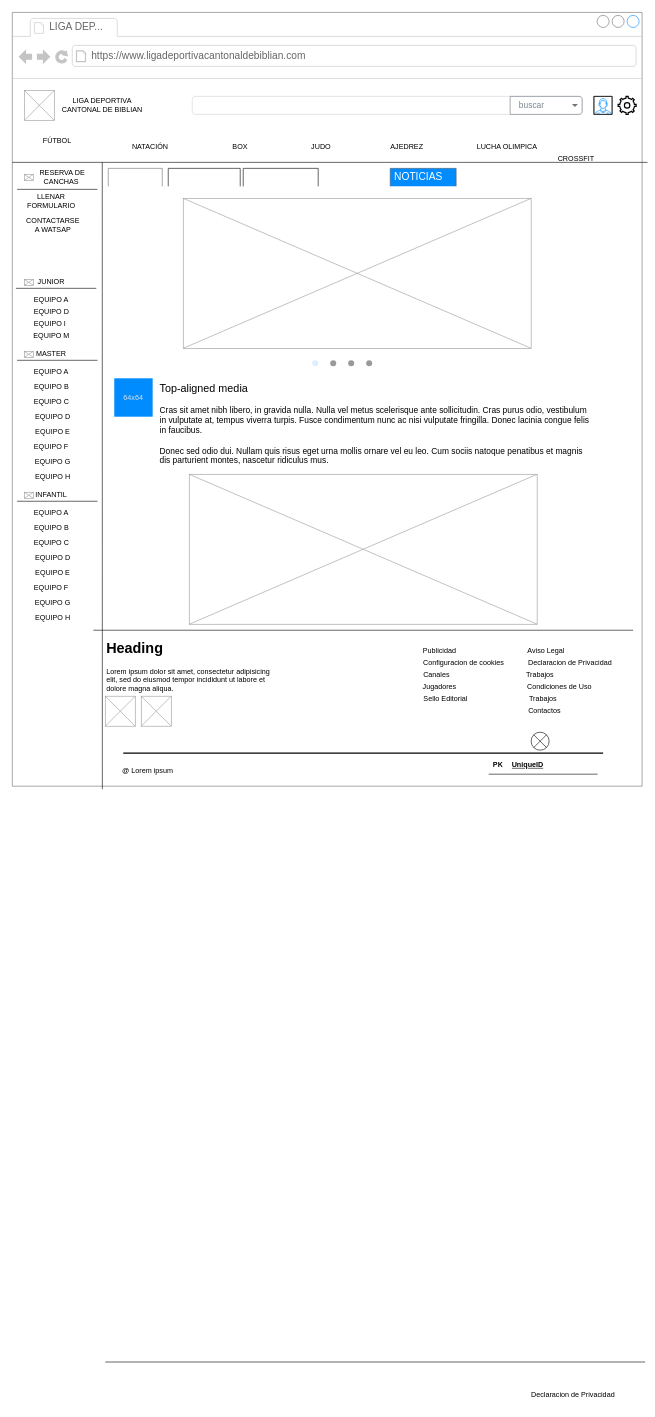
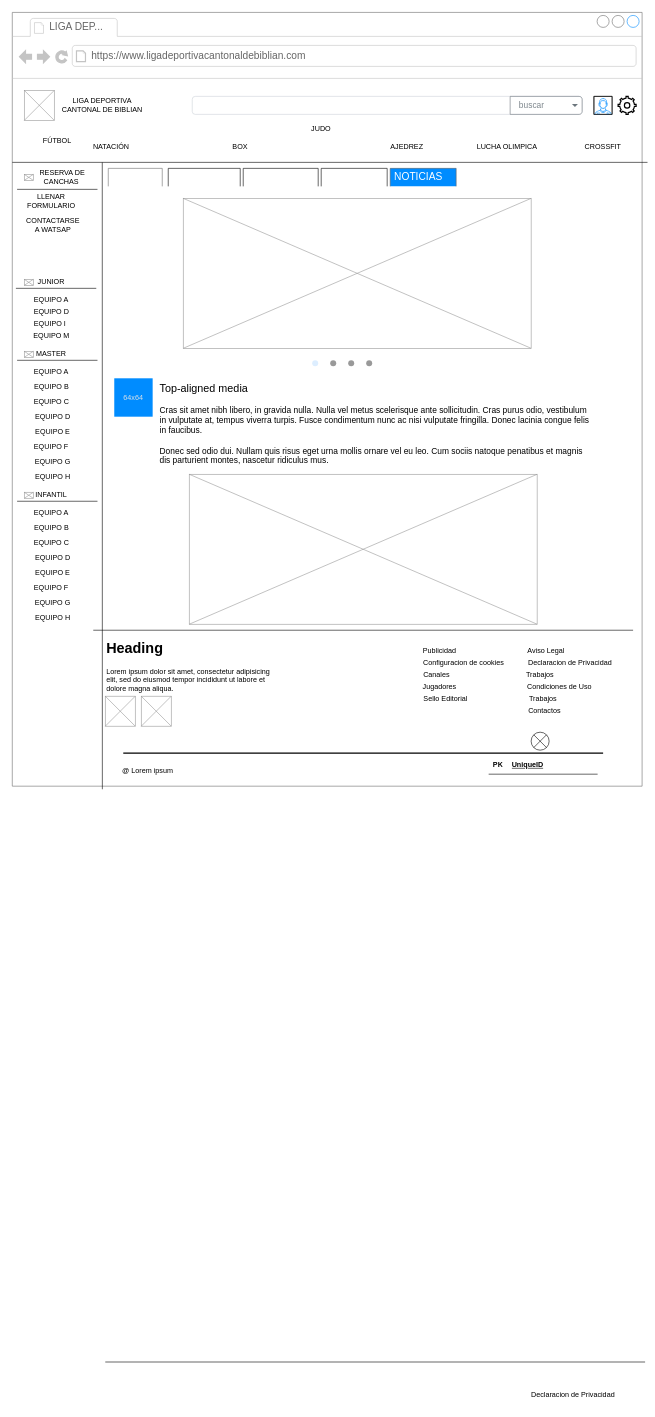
node "NATACIÓN": moved (150, 147) -> (111, 147)
node "JUDO": moved (321, 147) -> (321, 129)
node "CROSSFIT": moved (576, 159) -> (603, 147)
node "EN VIVO": added
